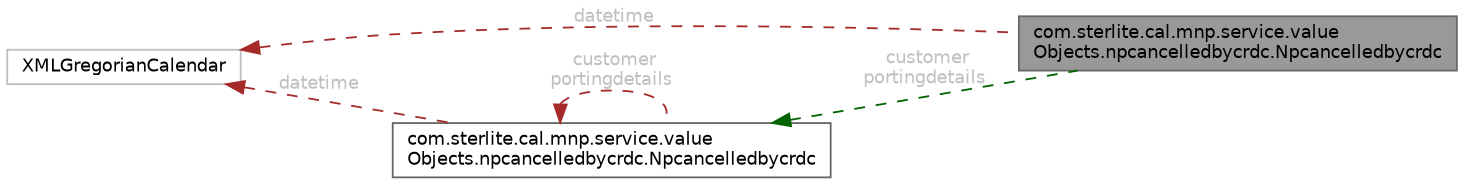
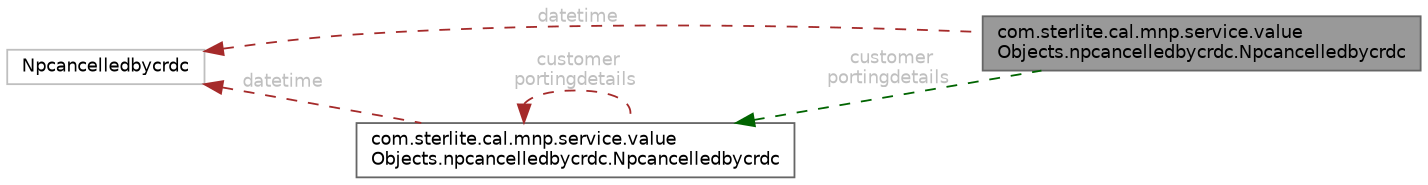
node "XMLGregorianCalendar": label "XMLGregorianCalendar" -> "Npcancelledbycrdc"
